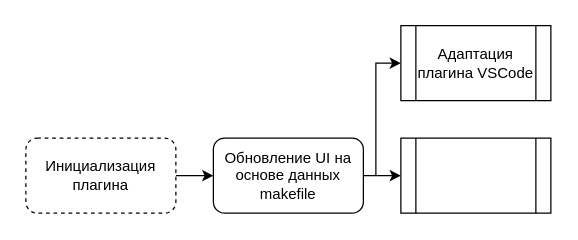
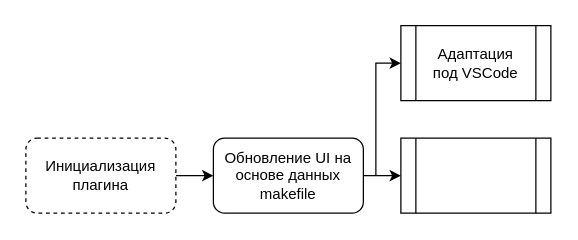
node "Адаптация плагина VSCode": label "Адаптация плагина VSCode" -> "Адаптация под VSCode"
